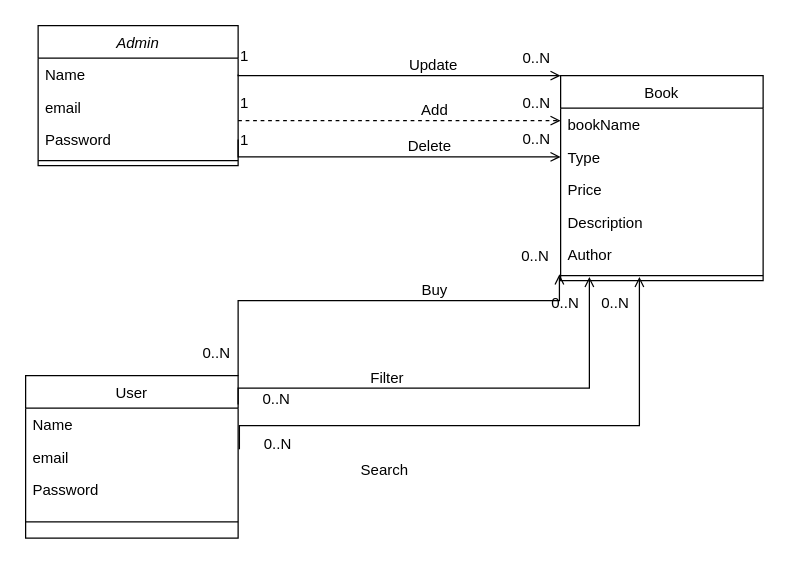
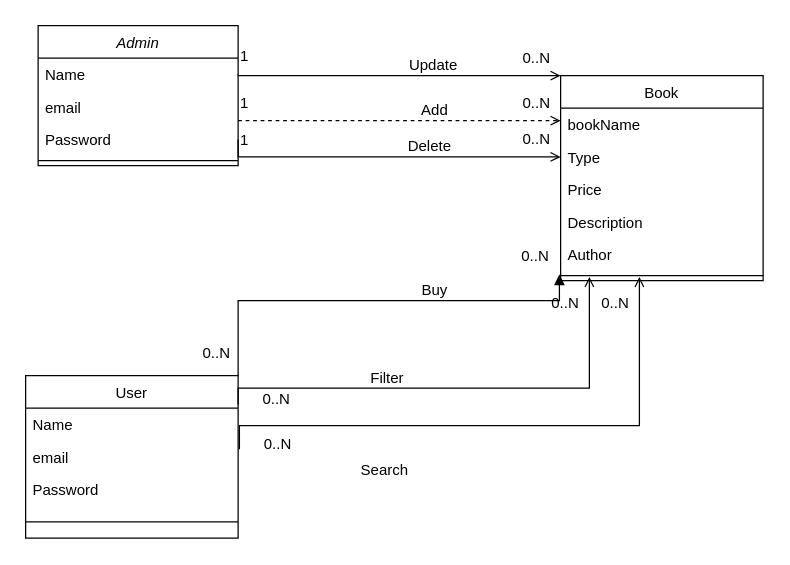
edge "User" -> "Author": arrowhead open -> block
